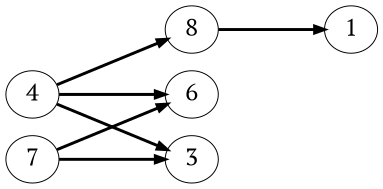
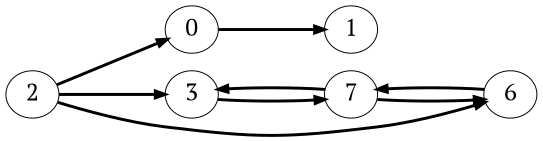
node "8": label "8" -> "0"
edge "6" -> "7": added
node "4": label "4" -> "2"
edge "3" -> "7": added
